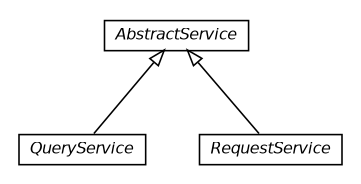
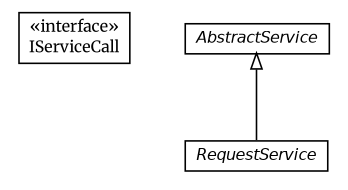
node "IServiceCall": added
node "QueryService": removed
